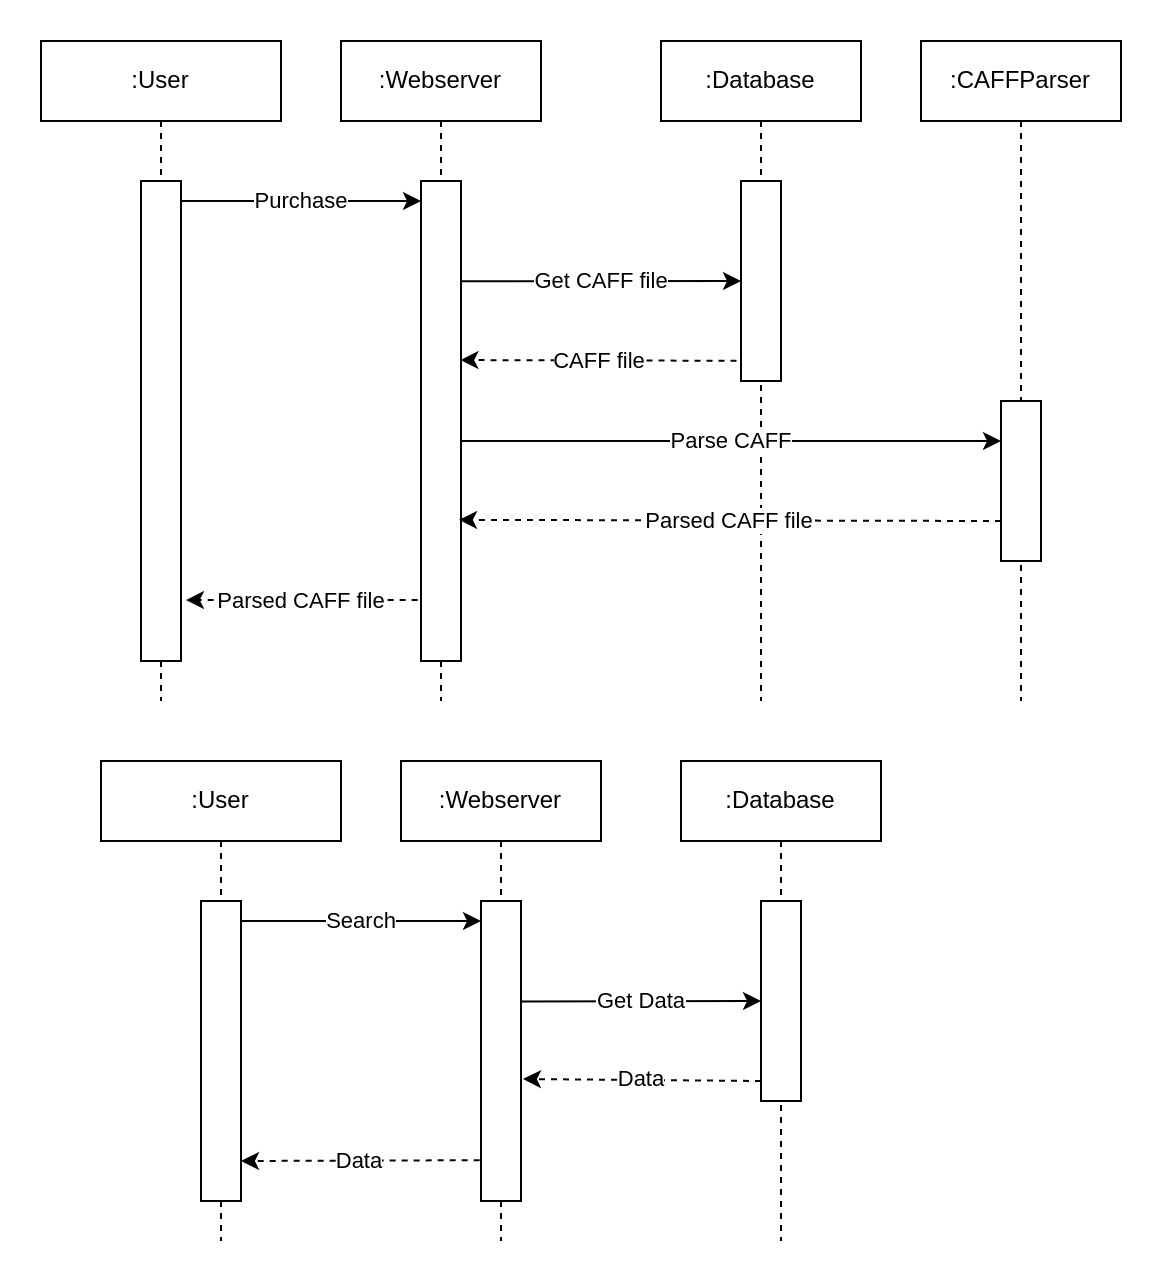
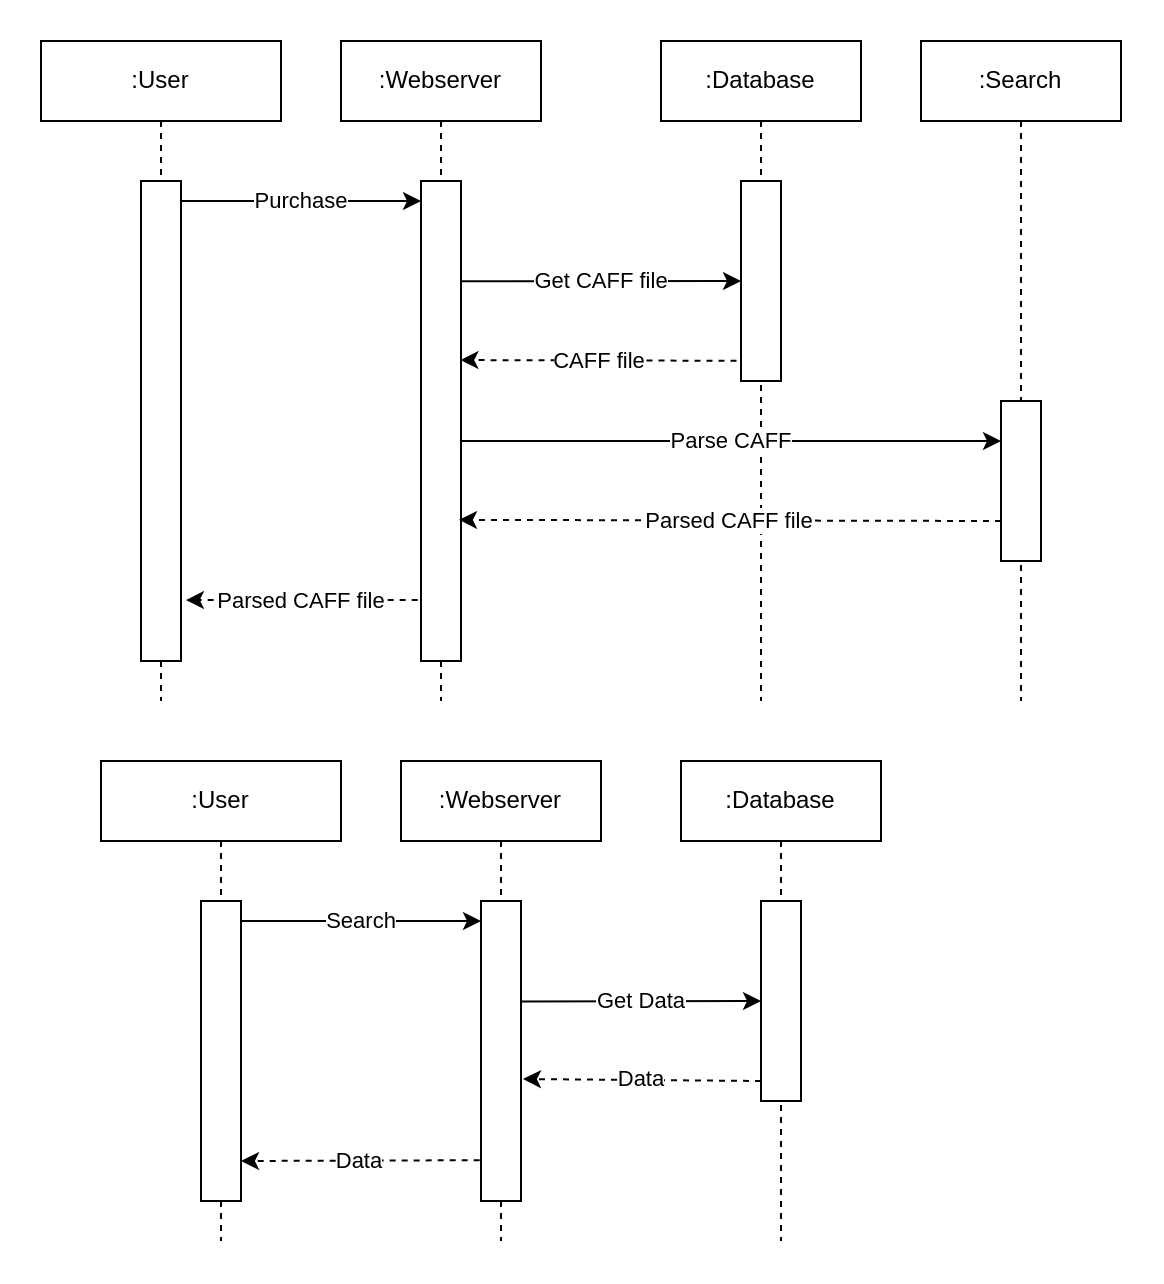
node ":CAFFParser": label ":CAFFParser" -> ":Search"
